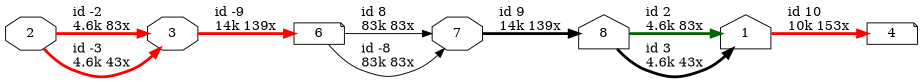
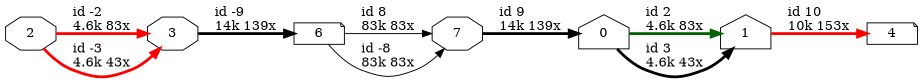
edge "3" -> "6": color red -> black
node "8": label "8" -> "0"
